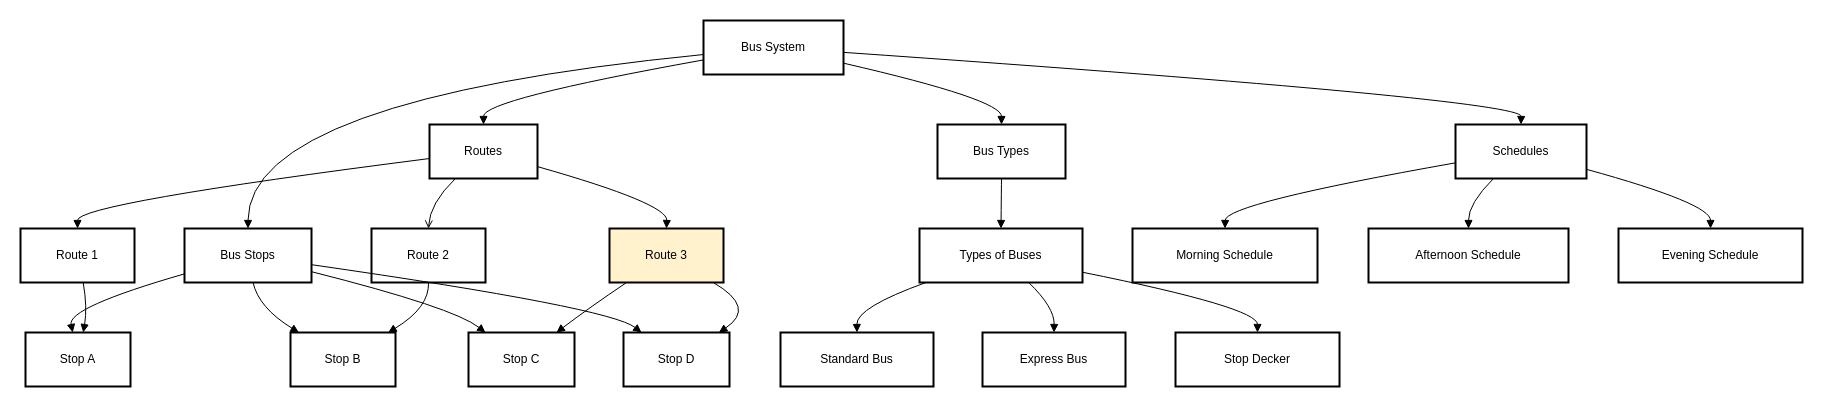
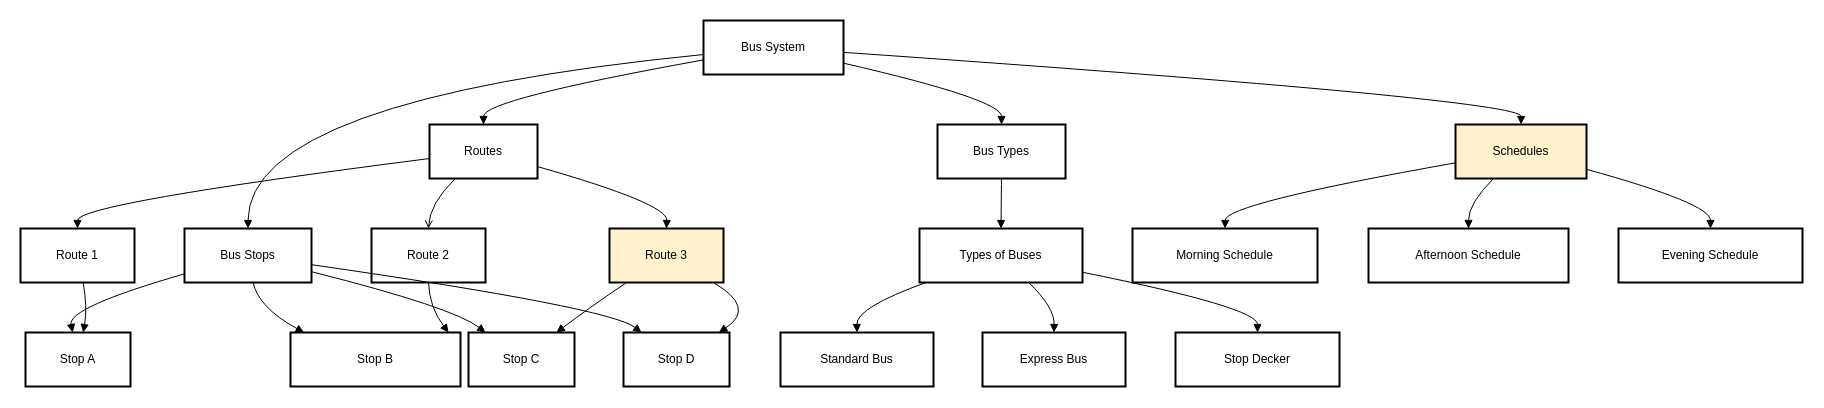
node "Schedules": fillcolor #ffffff -> #fff2cc
node "Stop B": size 105x54 -> 170x54
